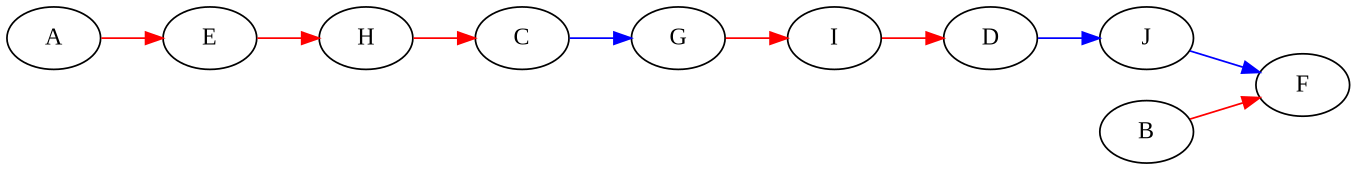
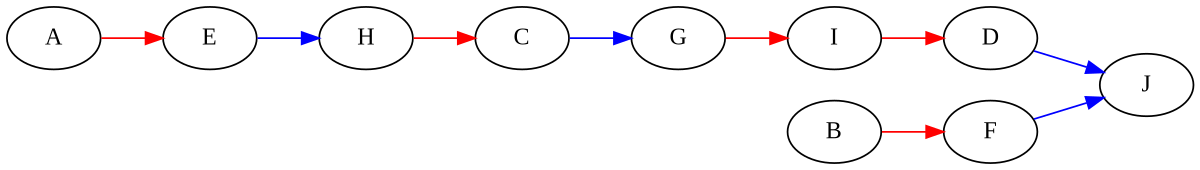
edge "E" -> "H": color red -> blue
edge "J" -> "F": reversed
